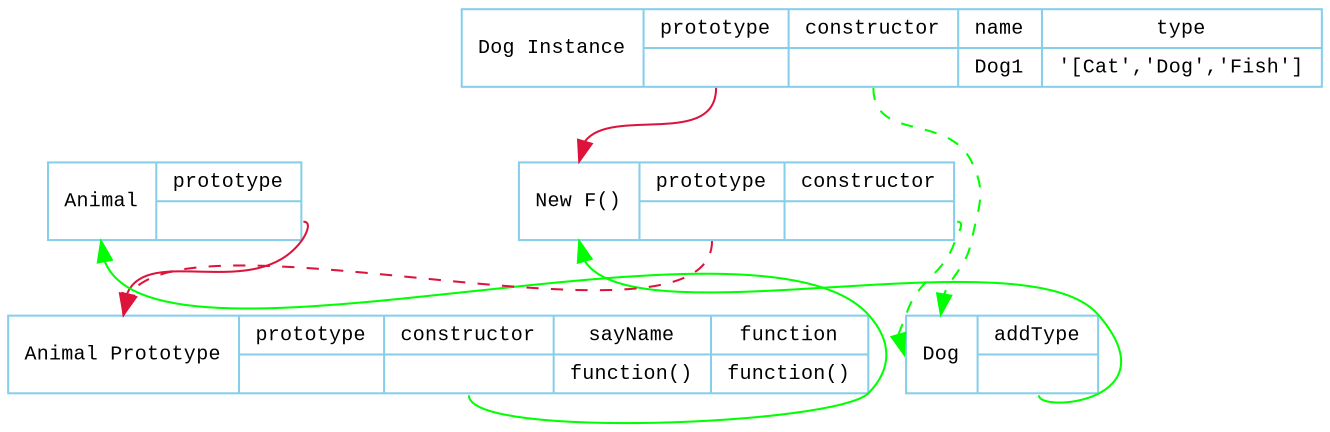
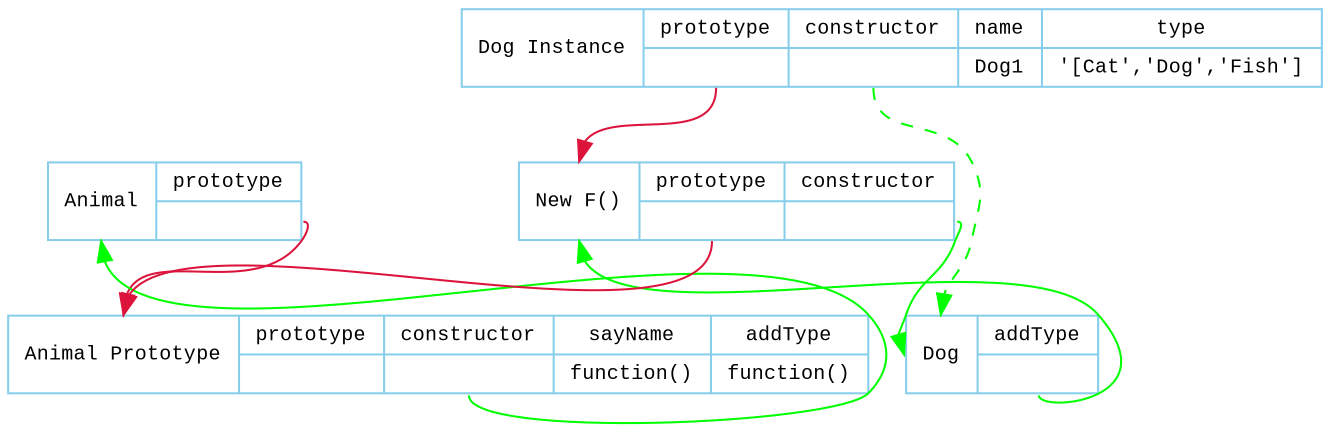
edge "New F()" -> "Dog": style dashed -> solid
edge "New F()" -> "Animal Prototype": style dashed -> solid
node "Animal Prototype": text "function" -> "addType"
